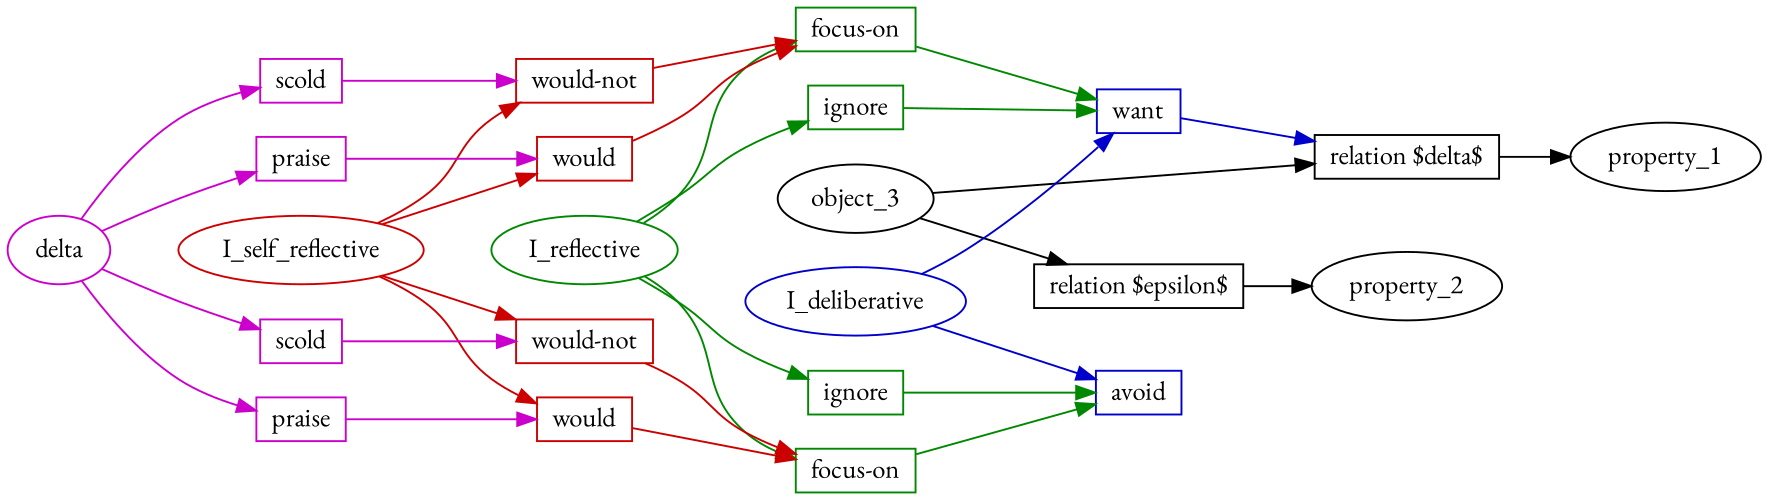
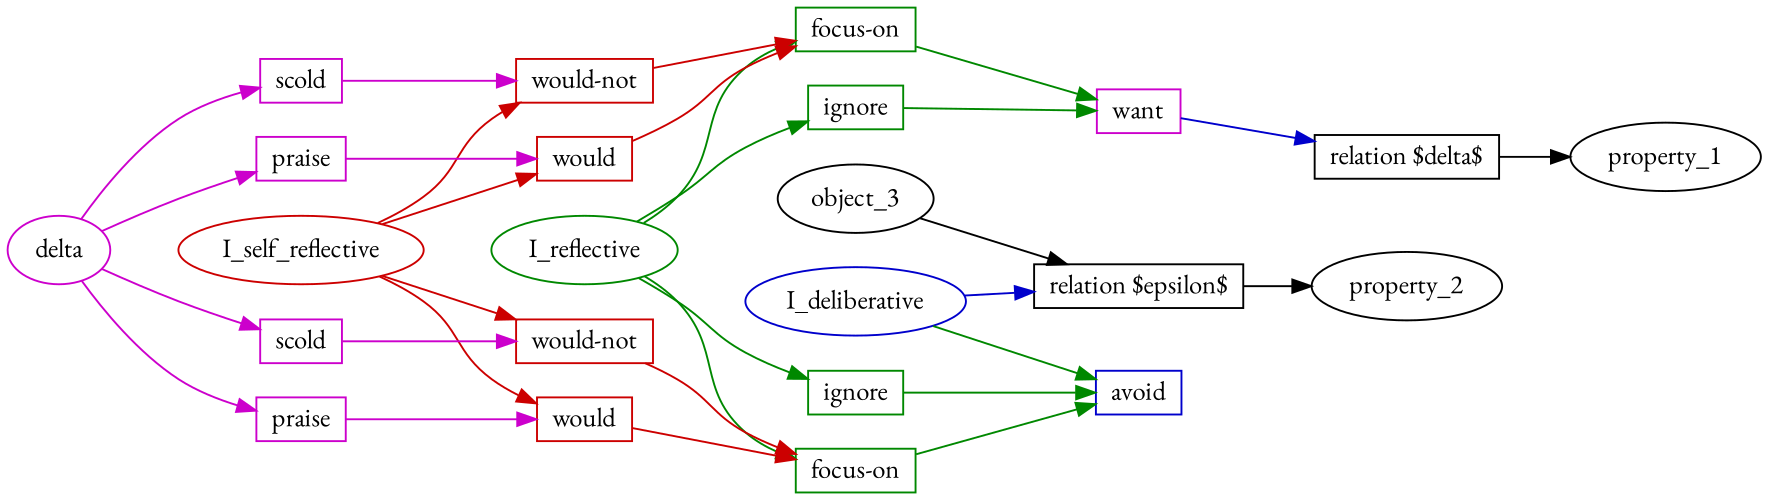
node "want": color #0000cc -> #cc00cc
edge "object_3" -> "relation $delta$": removed
edge "I_deliberative" -> "want": now "I_deliberative" -> "relation $epsilon$"
edge "I_deliberative" -> "avoid": color #0000cc -> #008800
